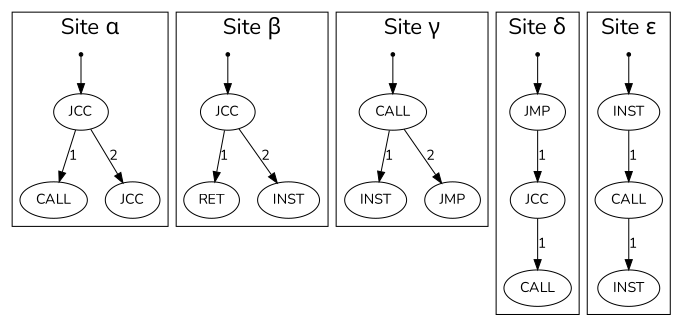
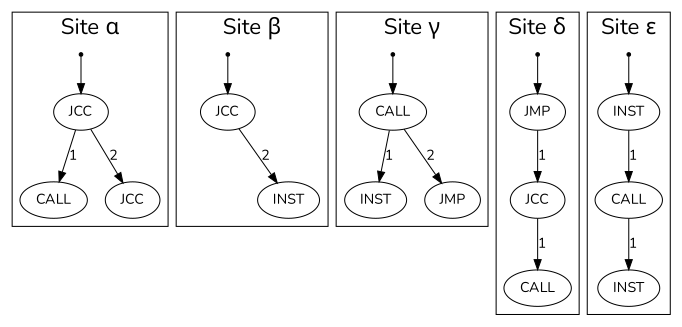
node "RET": removed
